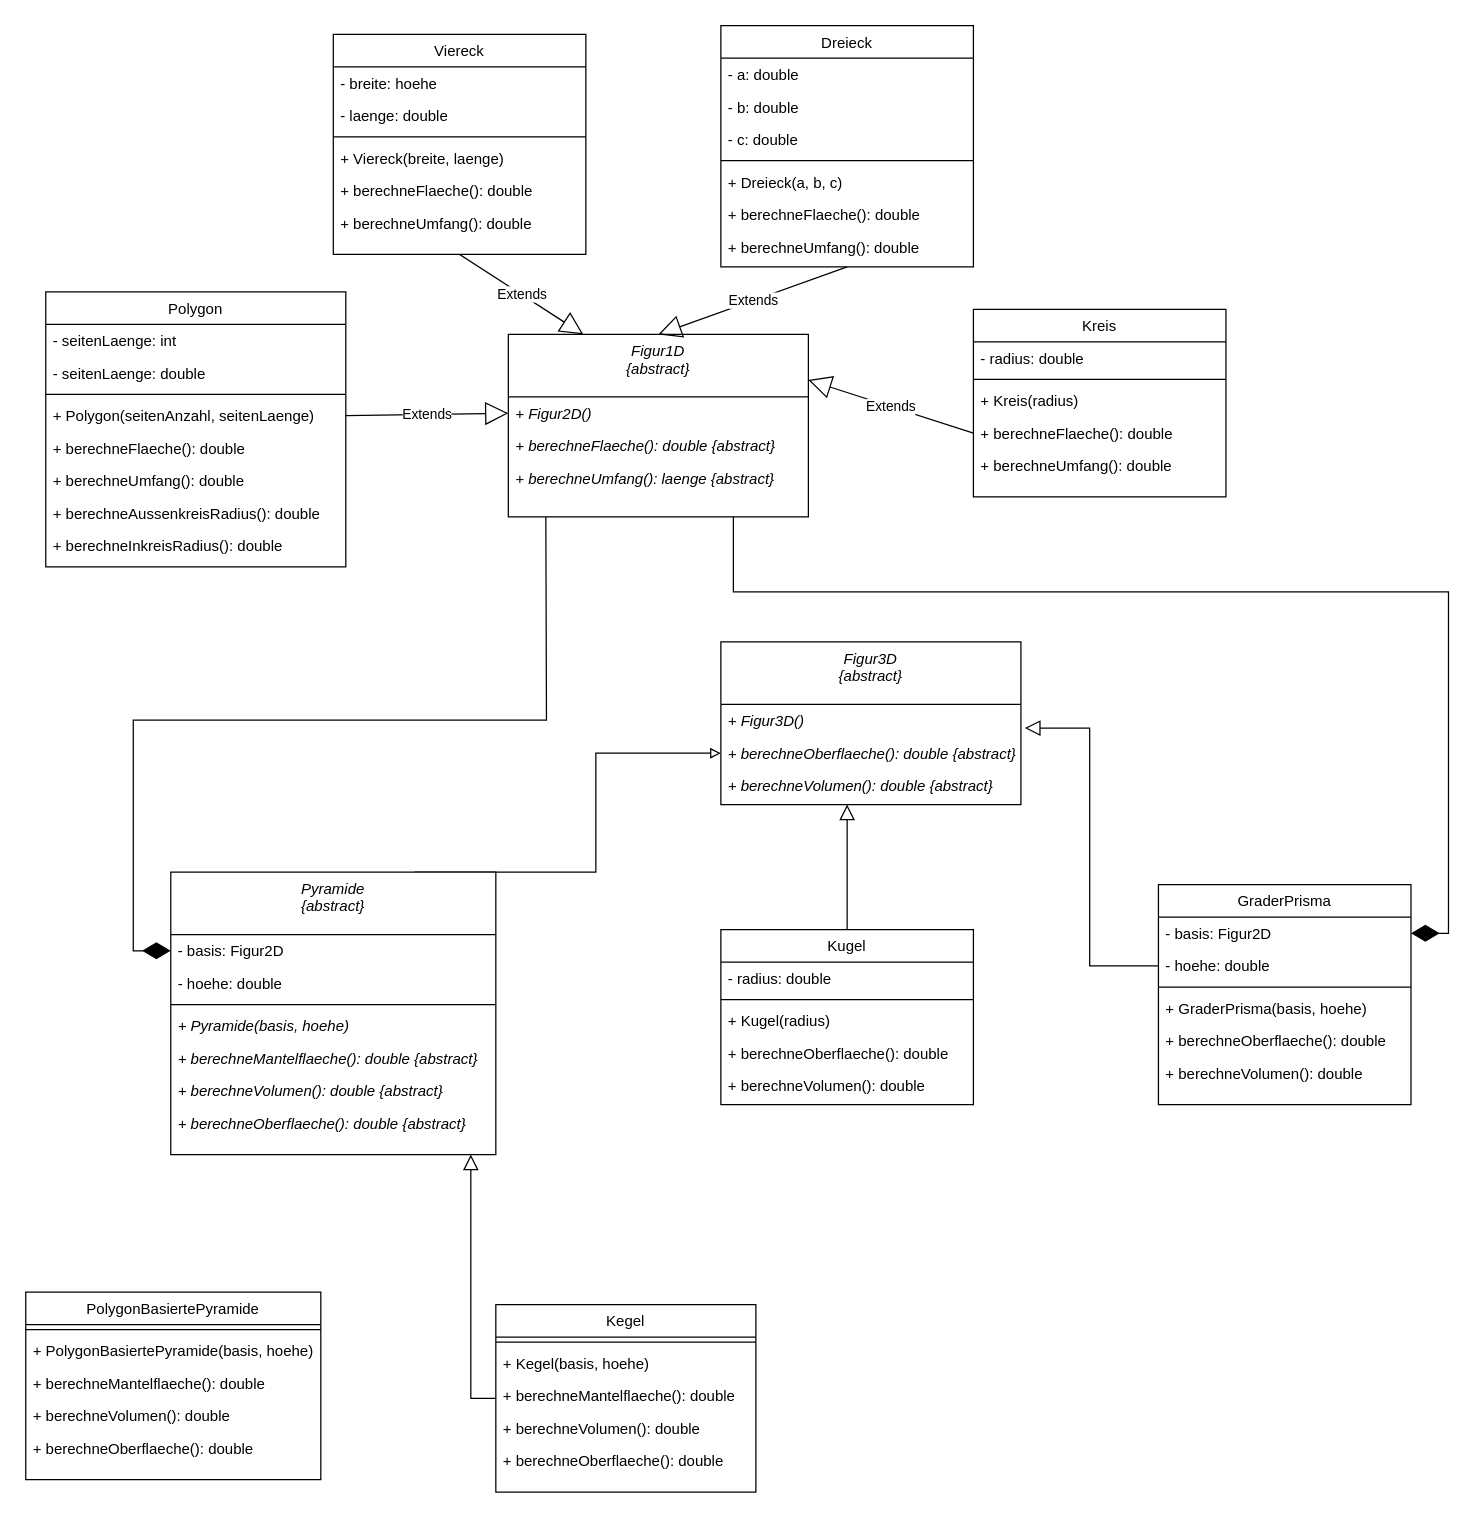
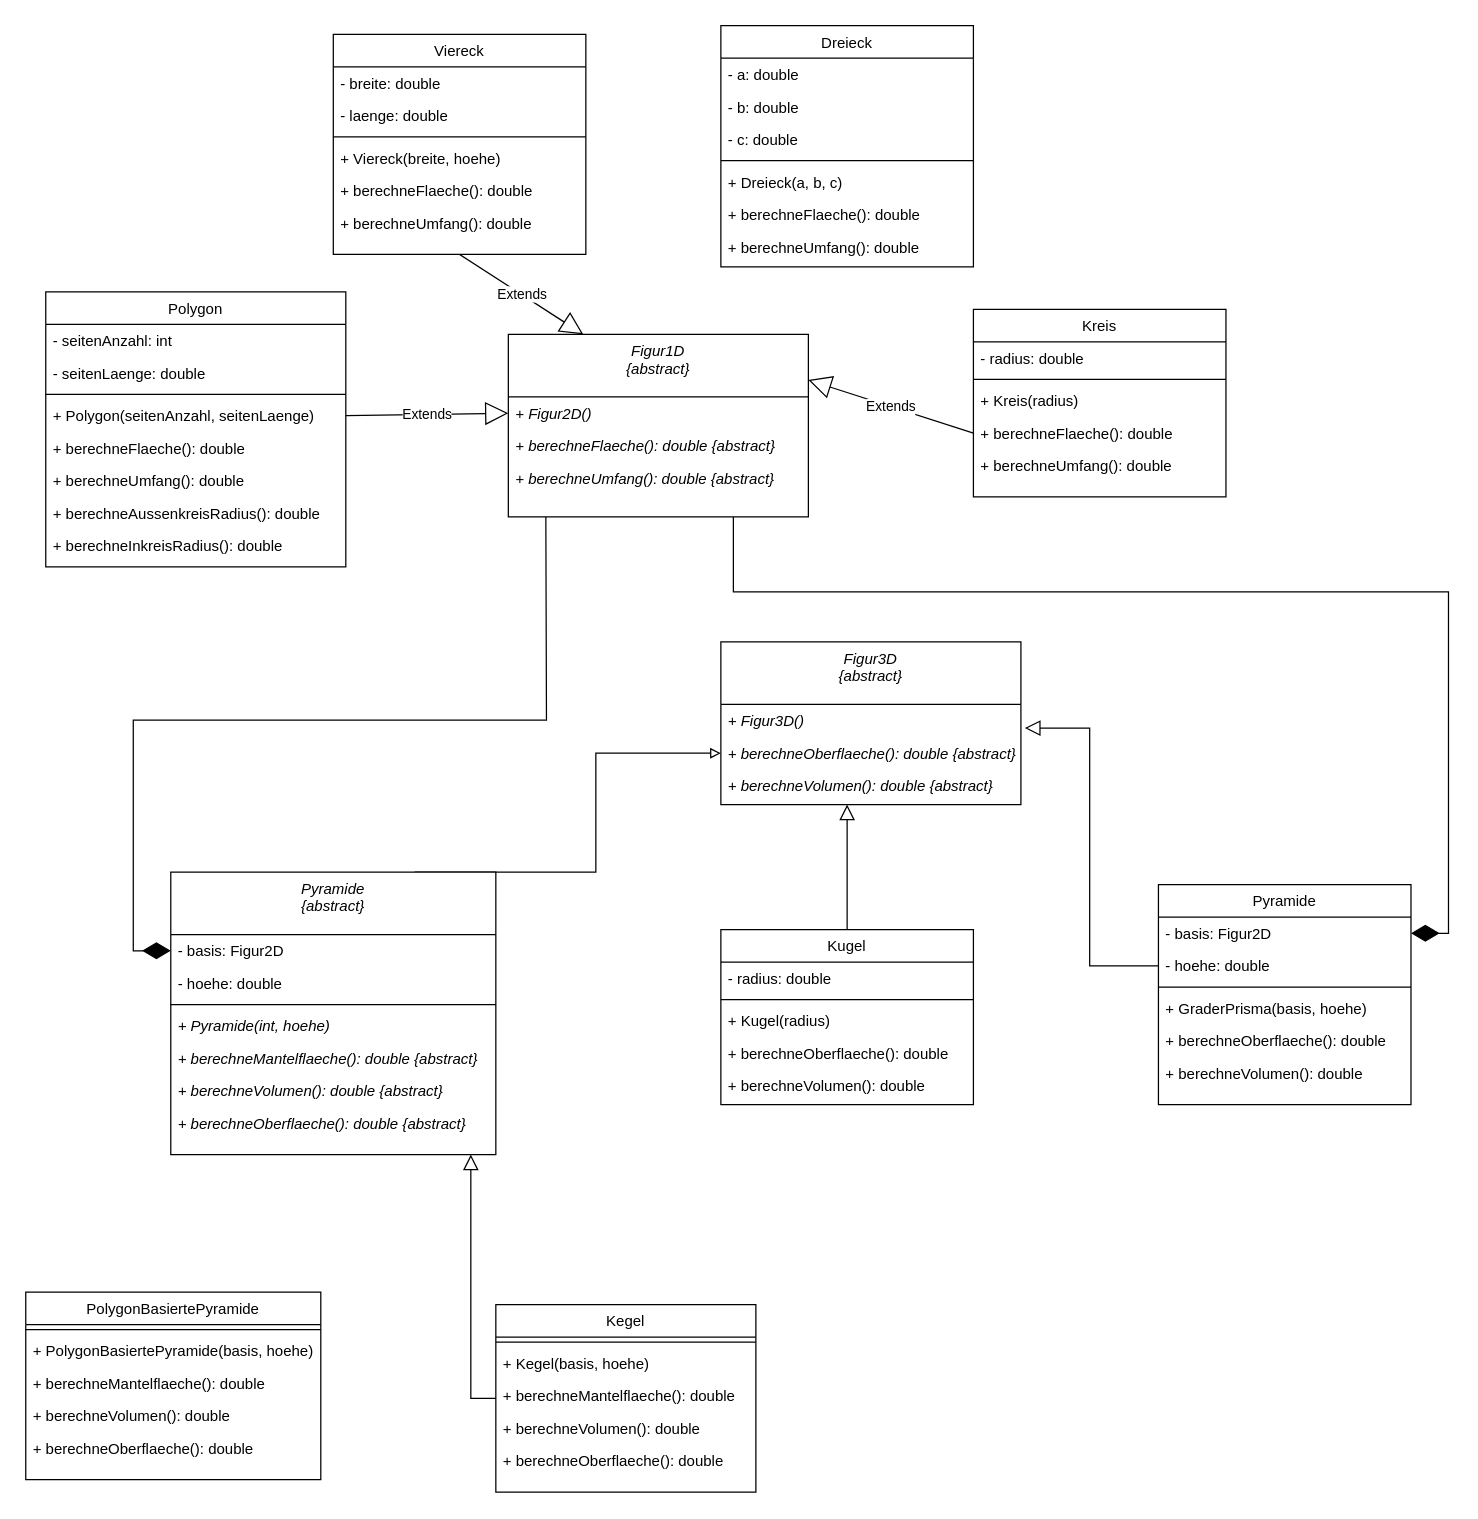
node "- breite: hoehe": label "- breite: hoehe" -> "- breite: double"
node "+ Viereck(breite, laenge)": label "+ Viereck(breite, laenge)" -> "+ Viereck(breite, hoehe)"
edge "Dreieck" -> "Figur1D {abstract}": removed, label "Extends"
node "- seitenLaenge: int": label "- seitenLaenge: int" -> "- seitenAnzahl: int"
node "+ berechneUmfang(): laenge {abstract}": label "+ berechneUmfang(): laenge {abstract}" -> "+ berechneUmfang(): double {abstract}"
node "GraderPrisma": label "GraderPrisma" -> "Pyramide"
node "+ Pyramide(basis, hoehe)": label "+ Pyramide(basis, hoehe)" -> "+ Pyramide(int, hoehe)"
